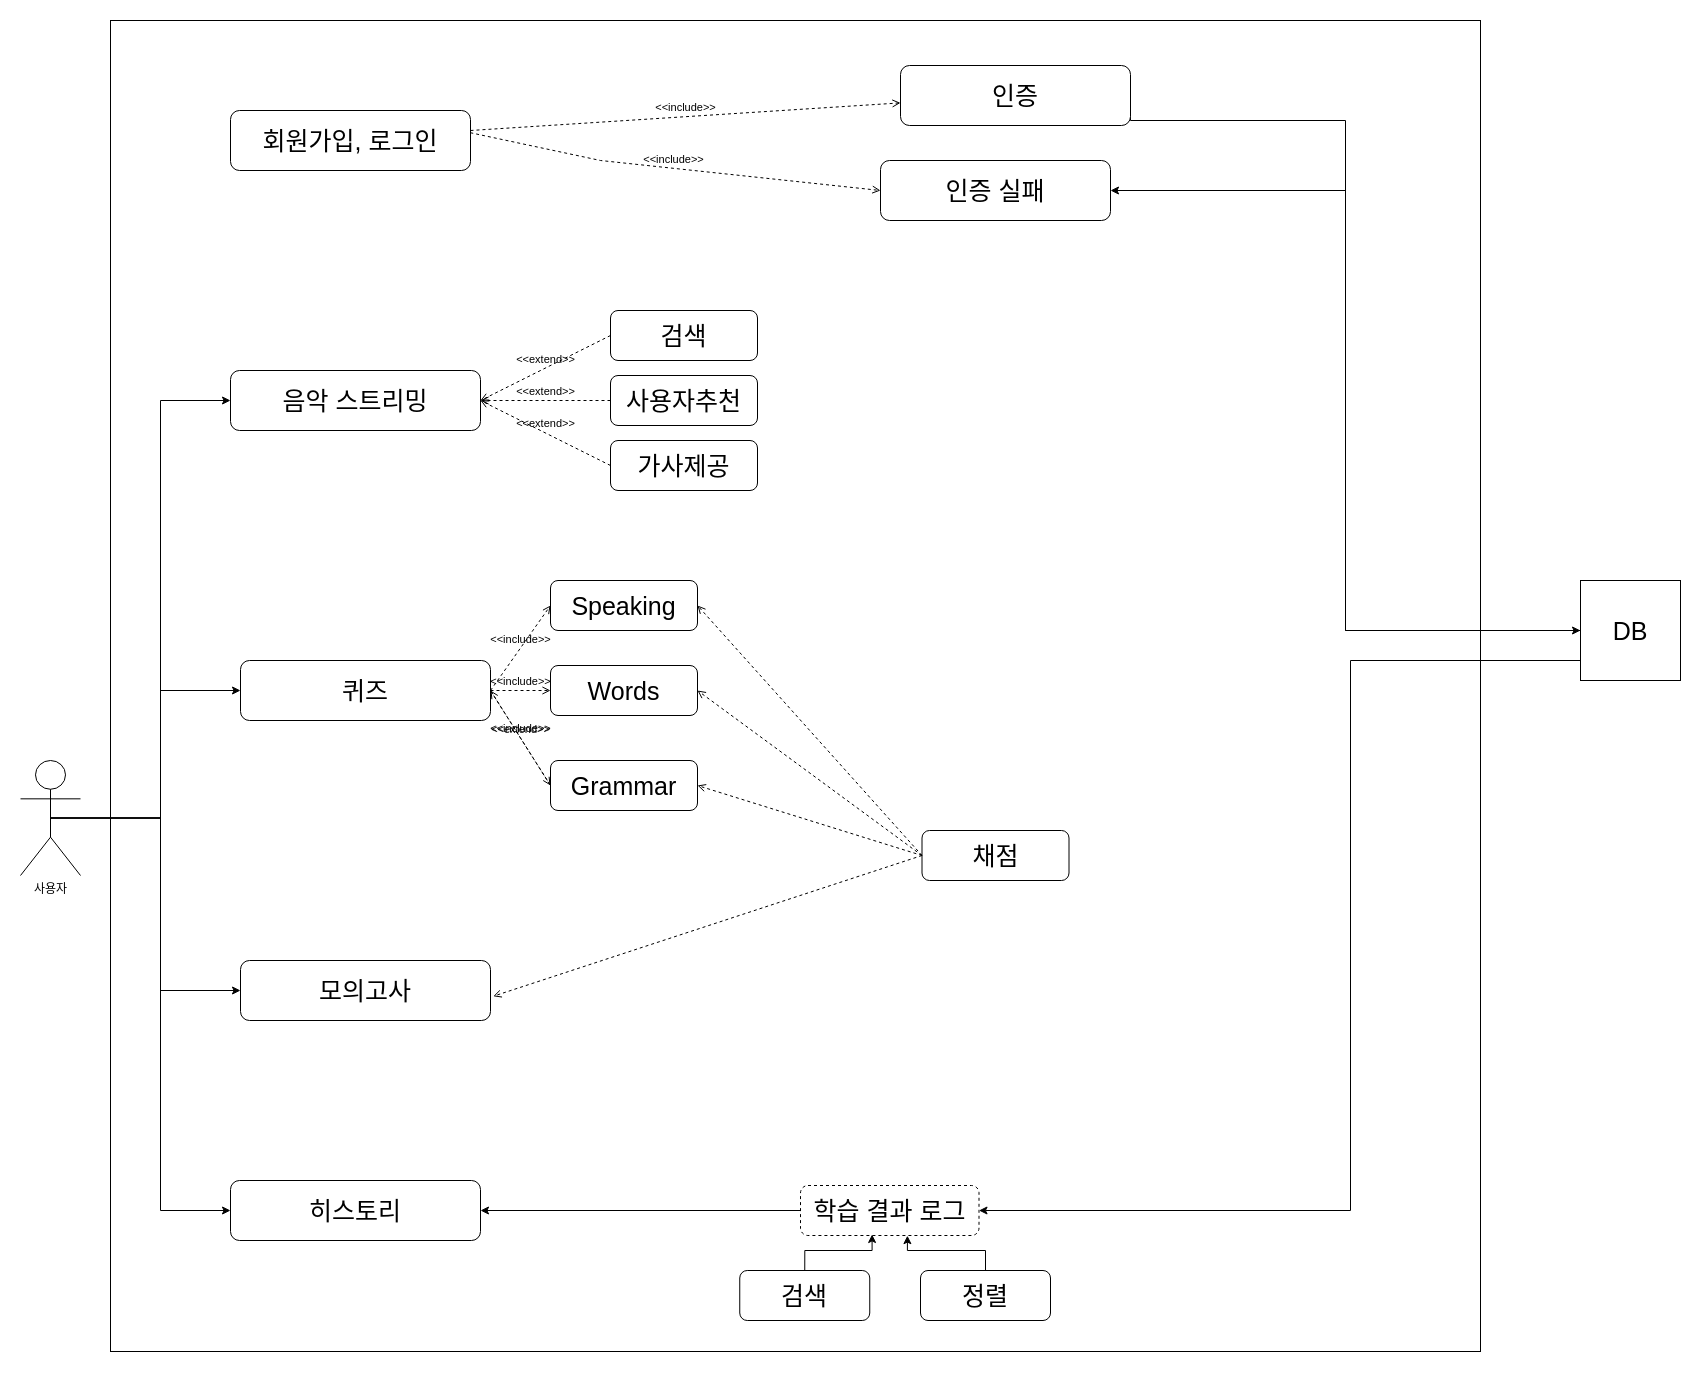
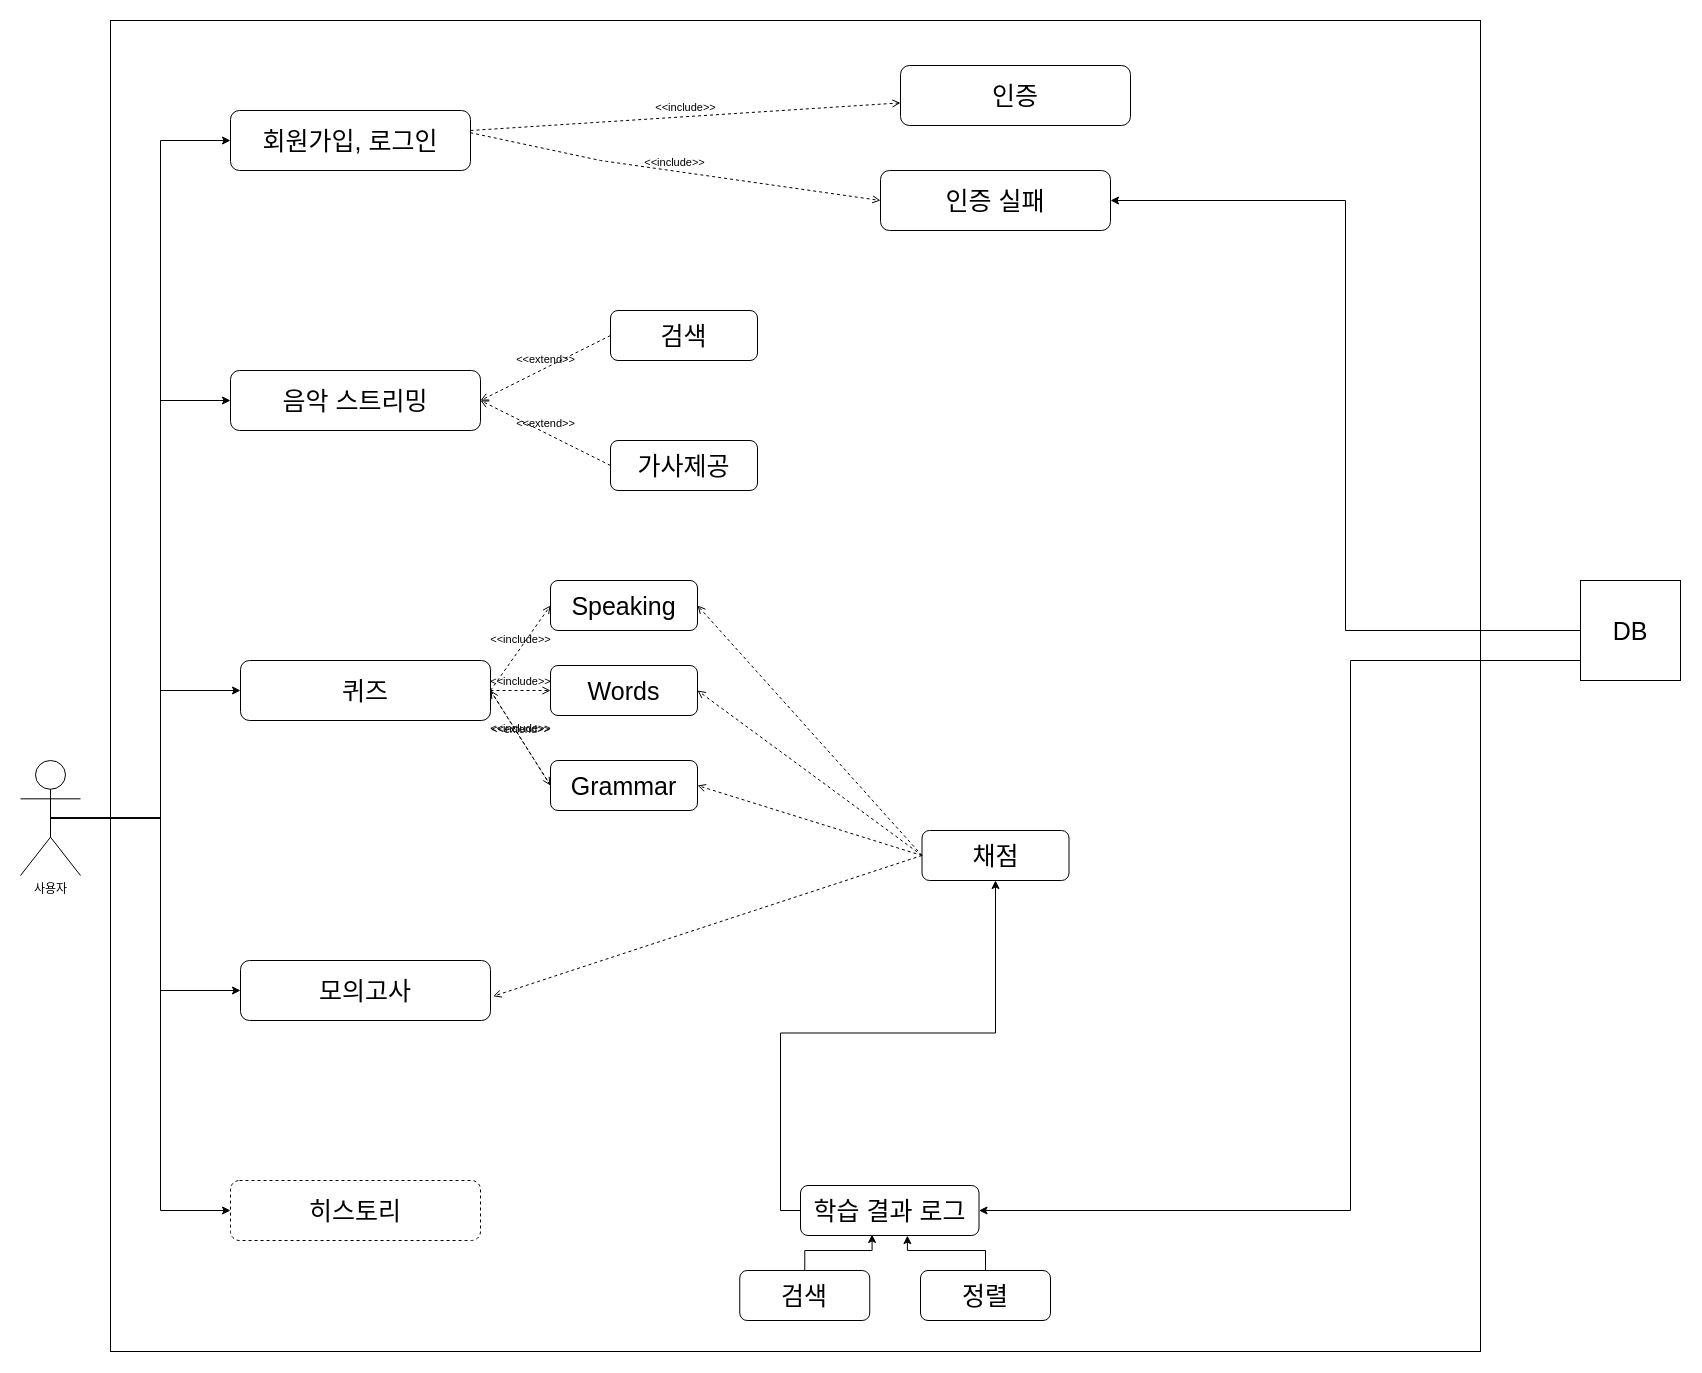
edge "인증" -> "DB": removed
node "인증 실패": moved (996, 191) -> (996, 201)
edge "사용자" -> "회원가입, 로그인": added
edge "사용자추천" -> "음악 스트리밍": removed, label "<<extend>>"
node "사용자추천": removed
node "히스토리": style solid -> dashed
edge "학습 결과 로그" -> "히스토리": now "학습 결과 로그" -> "채점"
node "학습 결과 로그": style dashed -> solid
